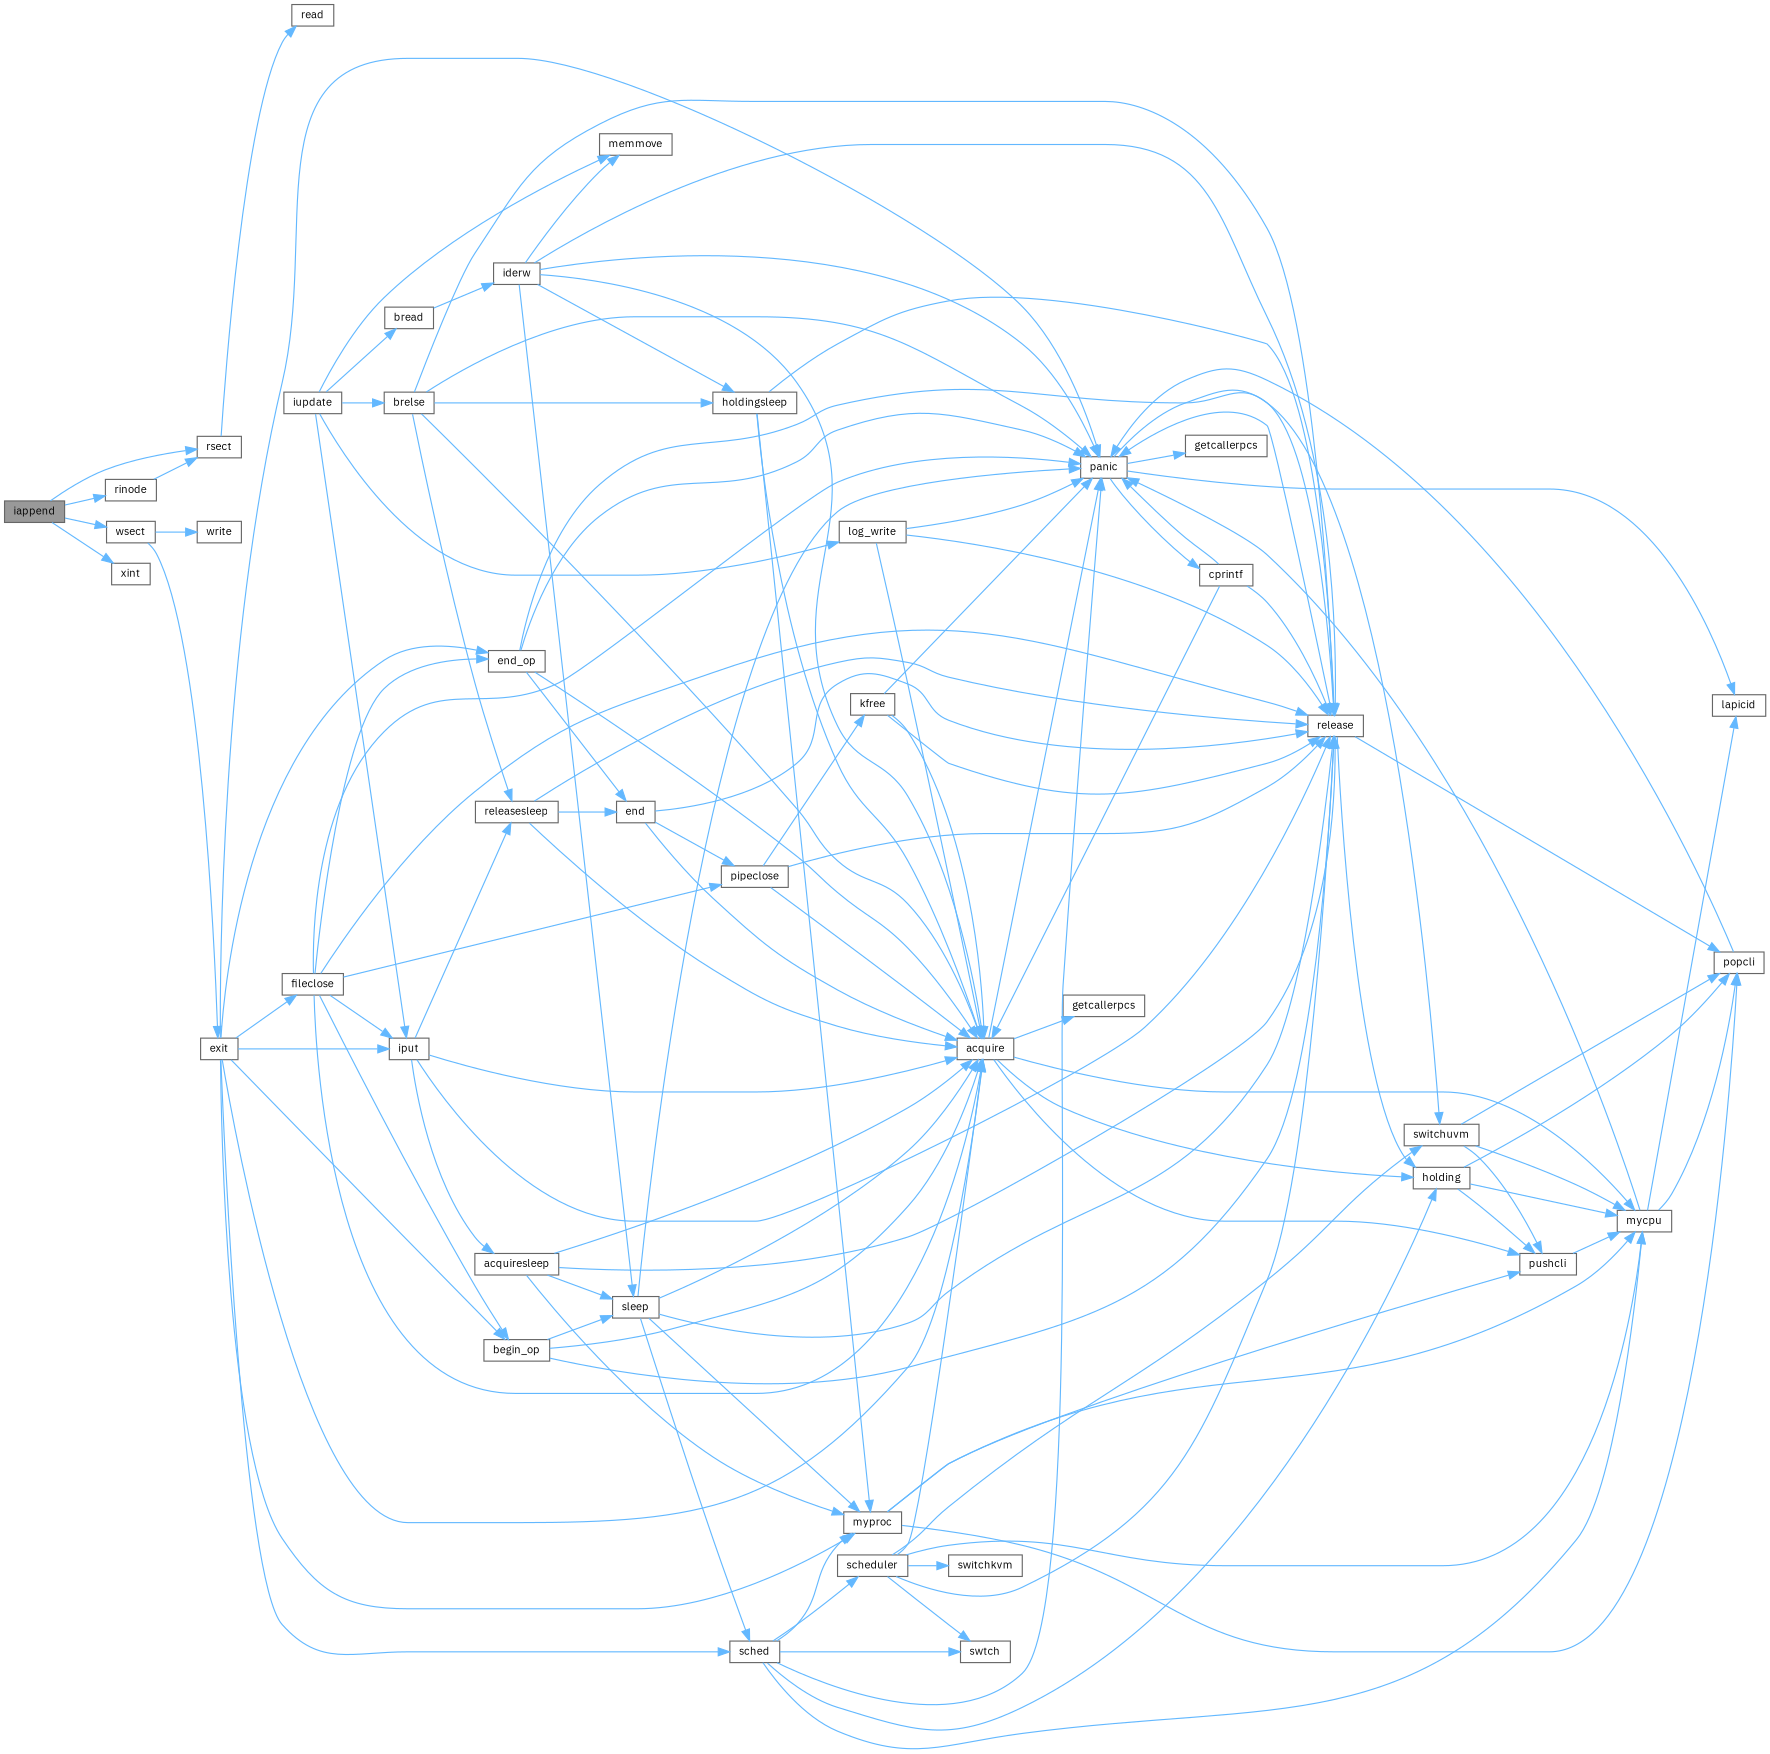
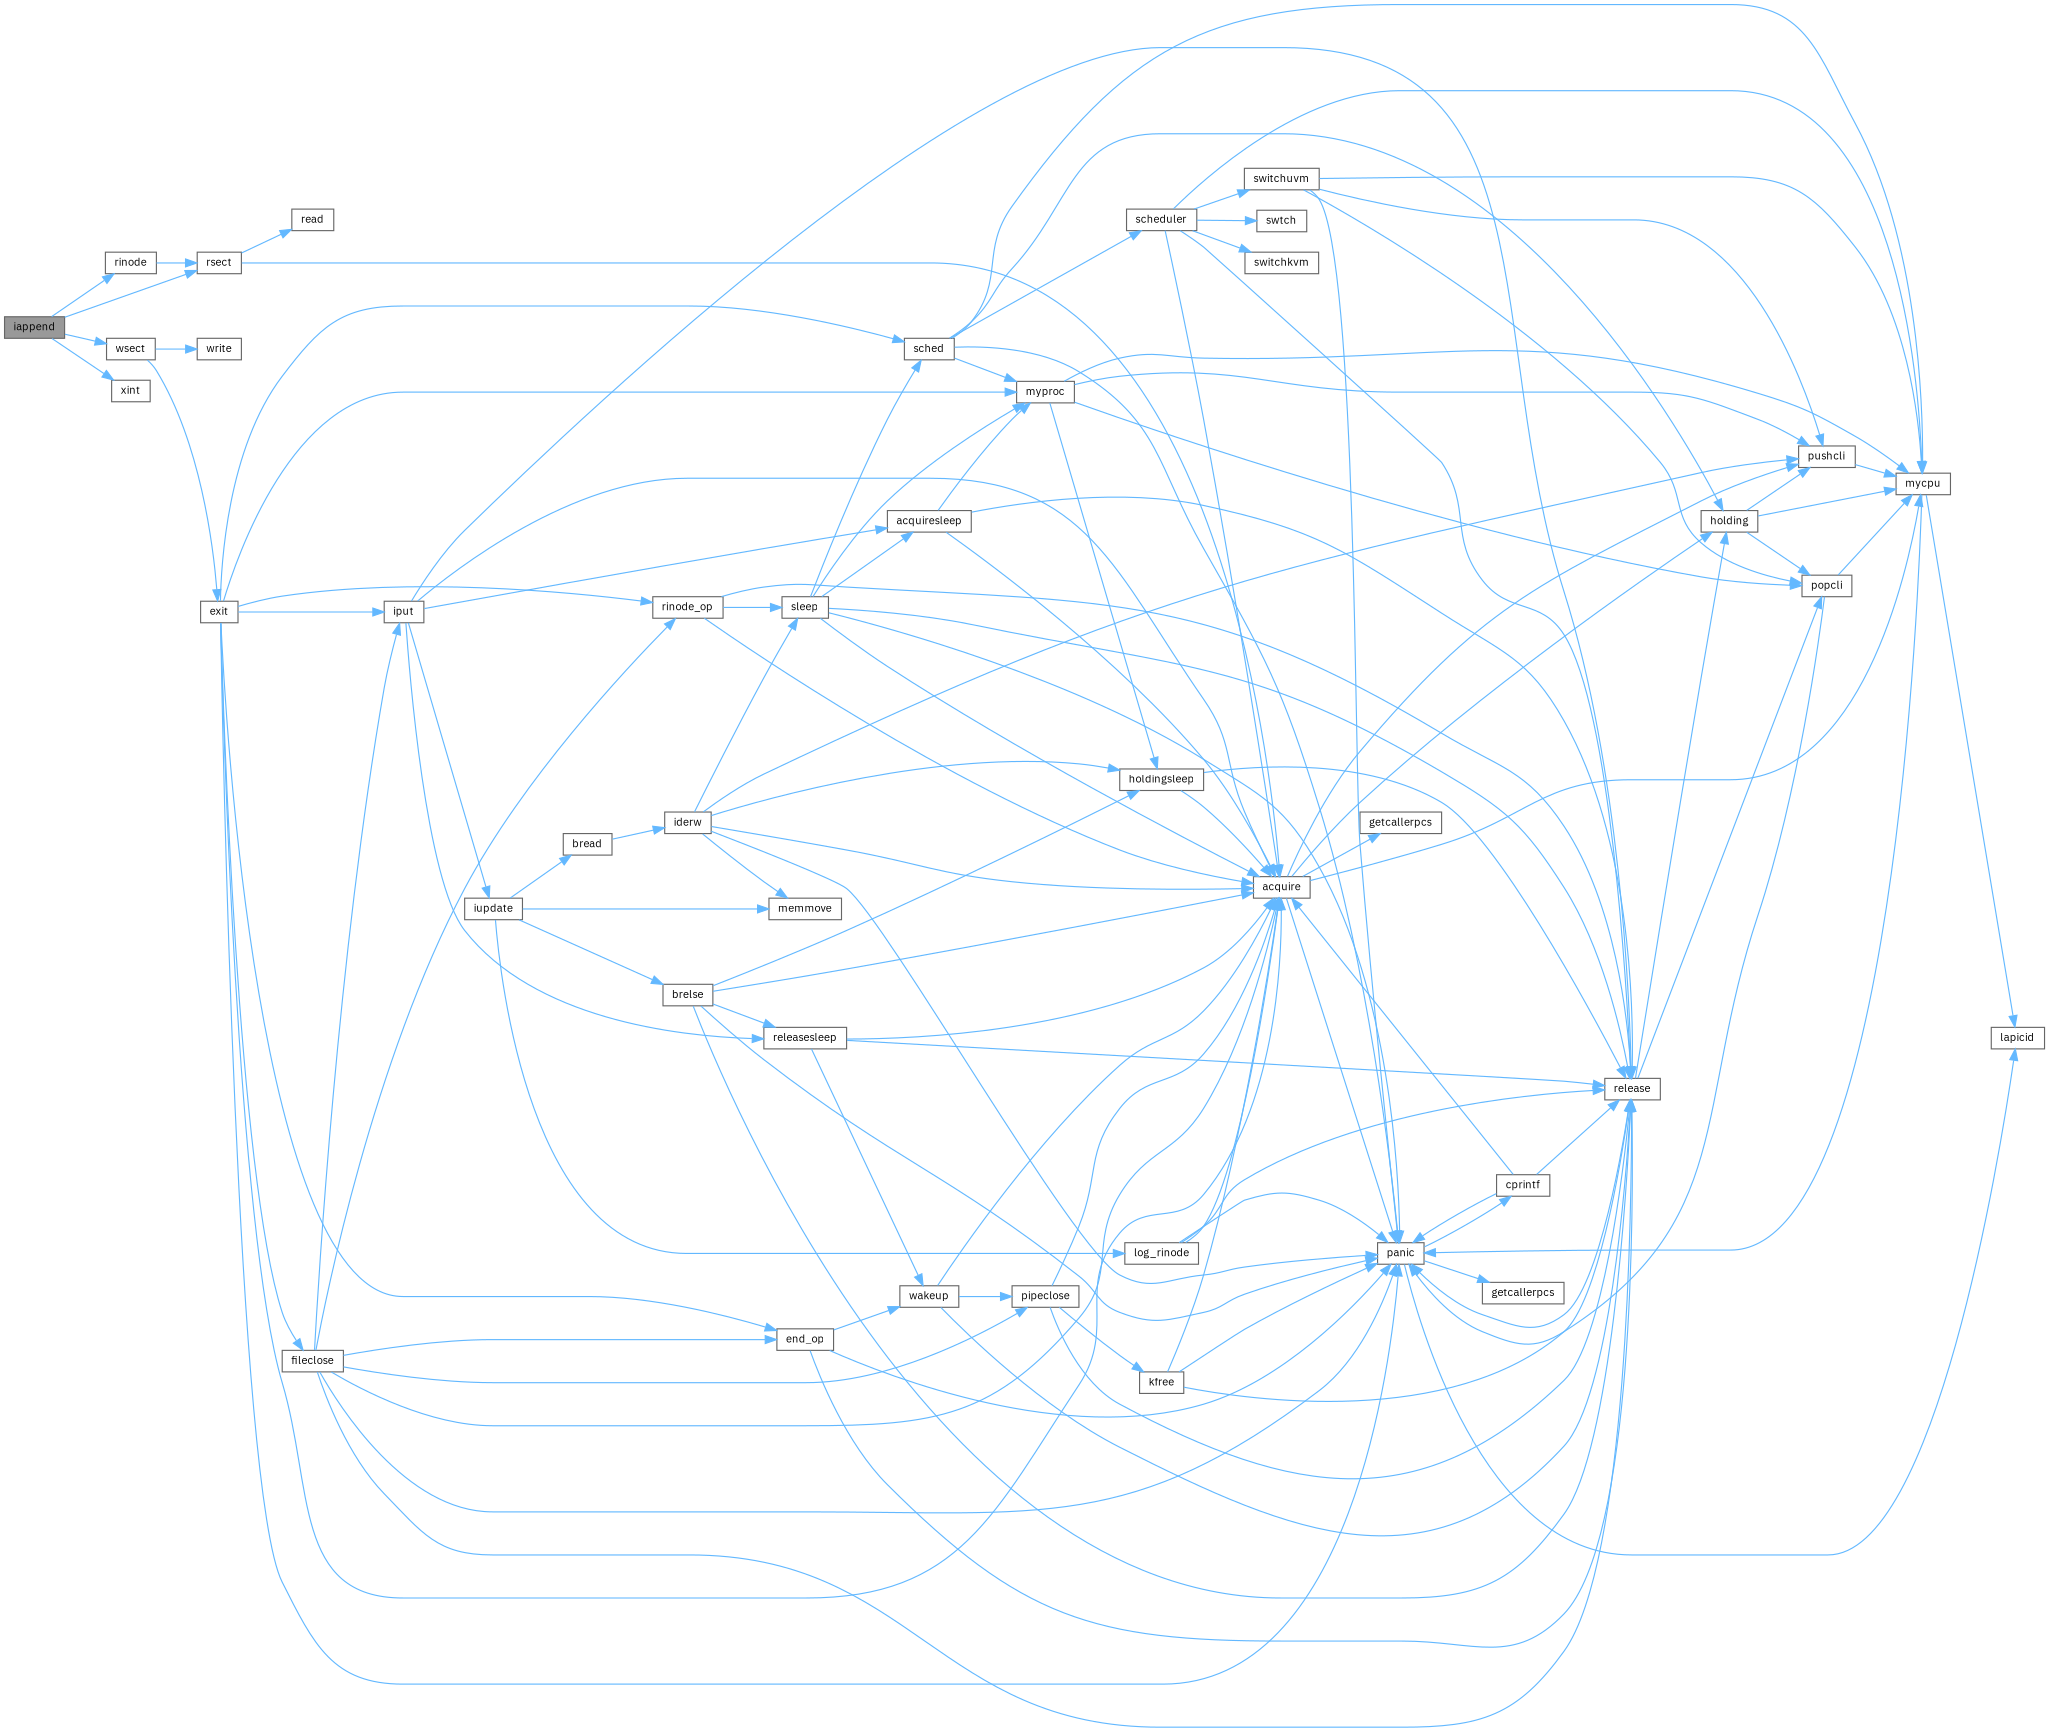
edge "iderw" -> "release": now "iderw" -> "pushcli"
node "log_write": label "log_write" -> "log_rinode"
edge "panic" -> "switchuvm": reversed
edge "iupdate" -> "iput": reversed
node "end": label "end" -> "wakeup"
edge "end_op" -> "acquire": now "rsect" -> "acquire"
edge "holdingsleep" -> "myproc": reversed
edge "mycpu" -> "popcli": reversed
edge "acquiresleep" -> "sleep": reversed
node "begin_op": label "begin_op" -> "rinode_op"
edge "sched" -> "swtch": removed
